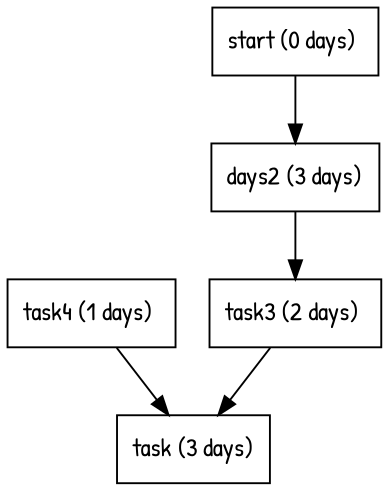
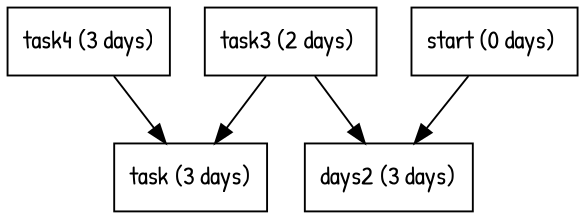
edge "days2 (3 days)" -> "task3 (2 days)": reversed
node "task4 (1 days)": label "task4 (1 days)" -> "task4 (3 days)"
